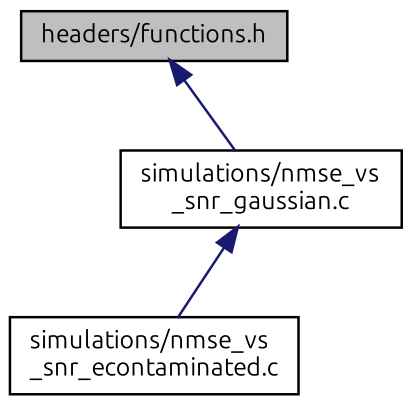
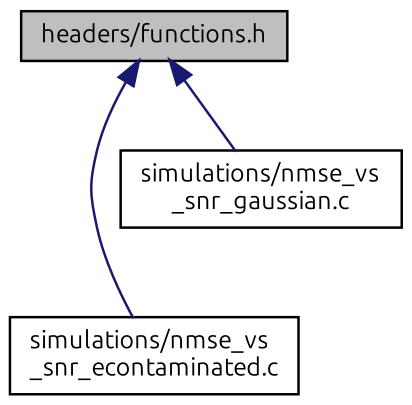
edge "simulations/nmse_vs _snr_econtaminated.c" -> "simulations/nmse_vs _snr_gaussian.c": now "simulations/nmse_vs _snr_econtaminated.c" -> "headers/functions.h"
